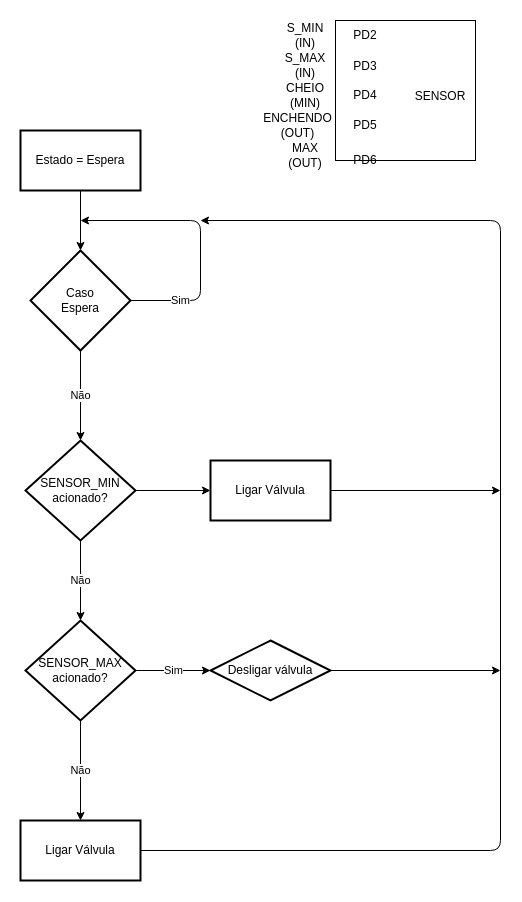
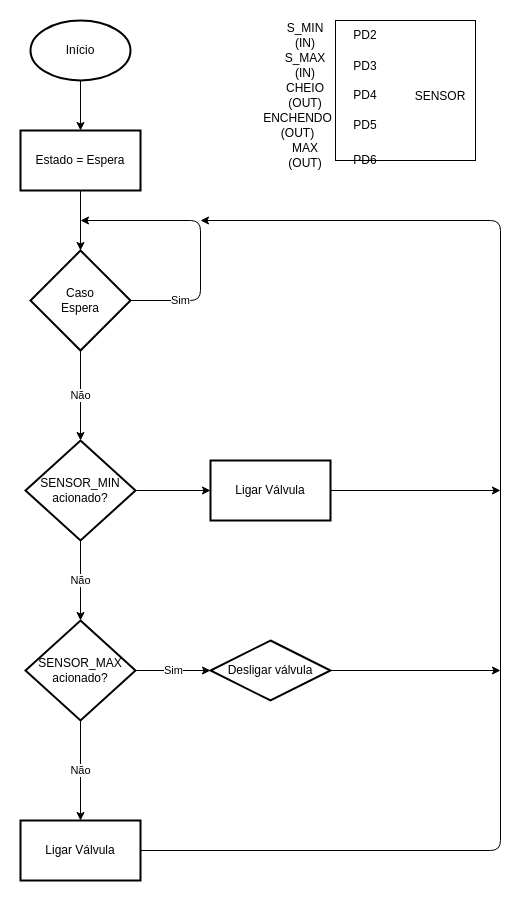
node "Início": added
node "CHEIO (MIN)": label "CHEIO (MIN)" -> "CHEIO (OUT)"
edge "Início" -> "Estado = Espera": added
